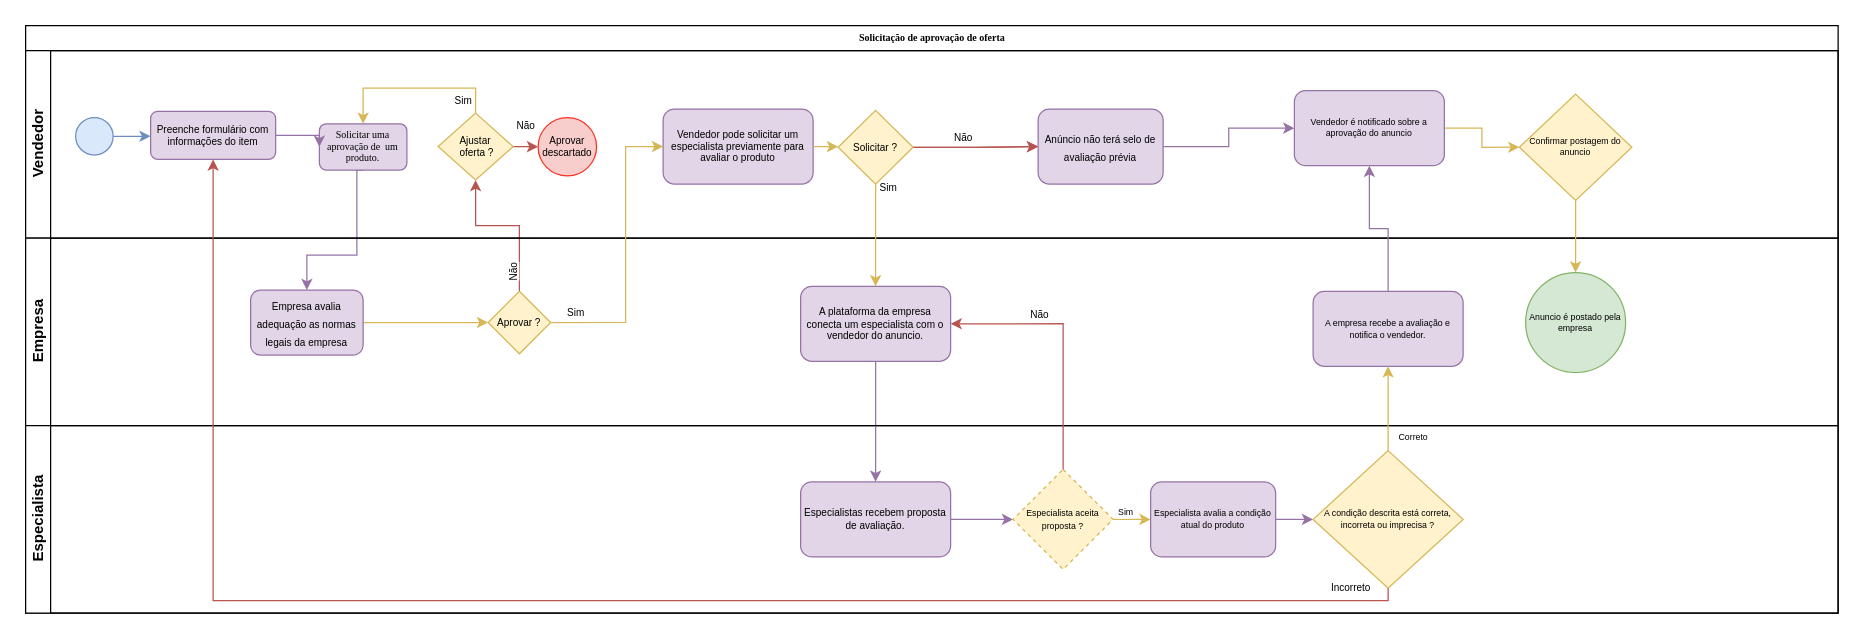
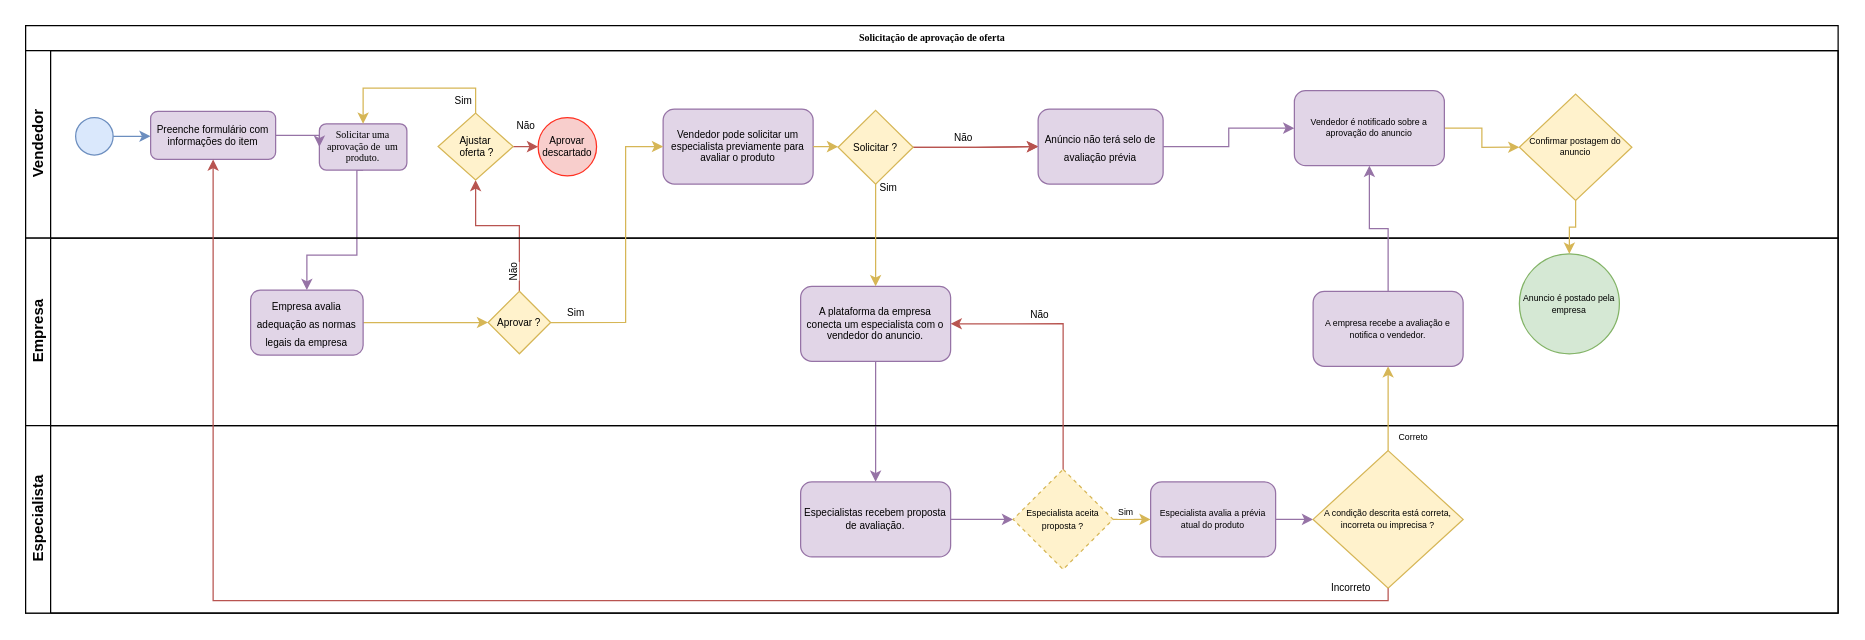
node "Anuncio é postado pela empresa": moved (1576, 323) -> (1569, 304)
node "Especialista avalia a condição atual do produto": label "Especialista avalia a condição atual do produto" -> "Especialista avalia a prévia atual do produto"
